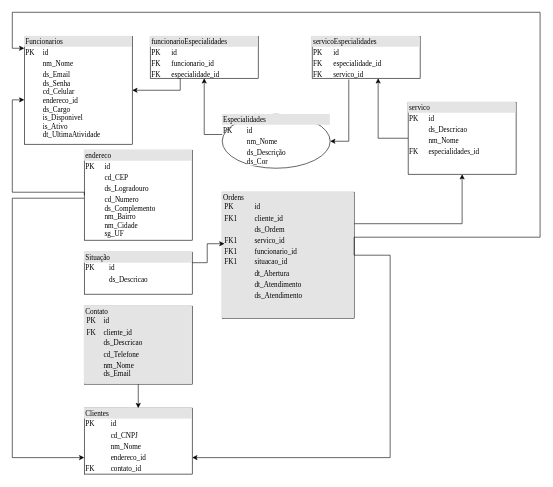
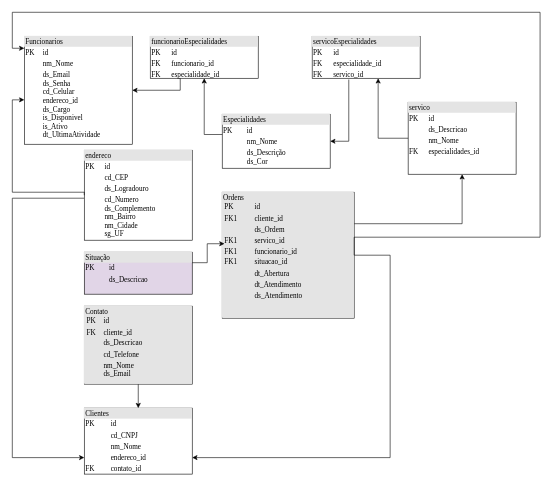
node "Especialidades PK id nm_Nome ds_Descrição ds_Cor": shape ellipse -> rectangle
node "Situação PK id ds_Descricao": fillcolor #ffffff -> #e1d5e7
